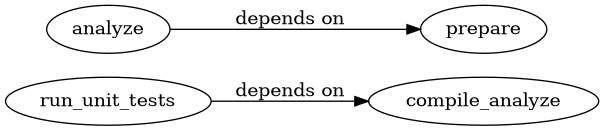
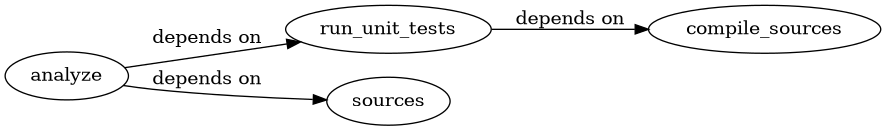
node "prepare": label "prepare" -> "sources"
edge "analyze" -> "run_unit_tests": added, label "depends on"
node "compile_analyze": label "compile_analyze" -> "compile_sources"
